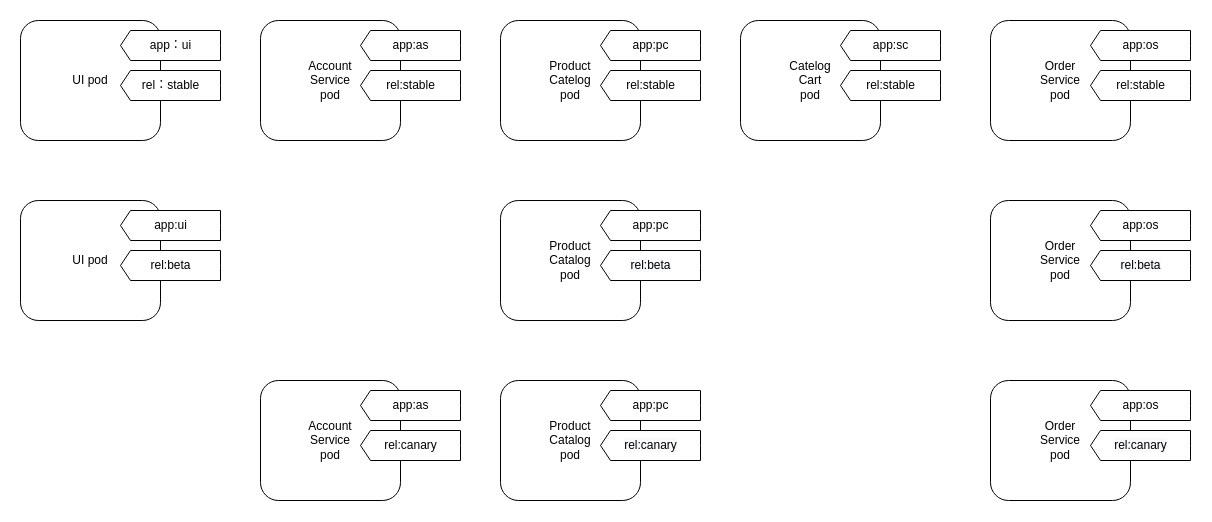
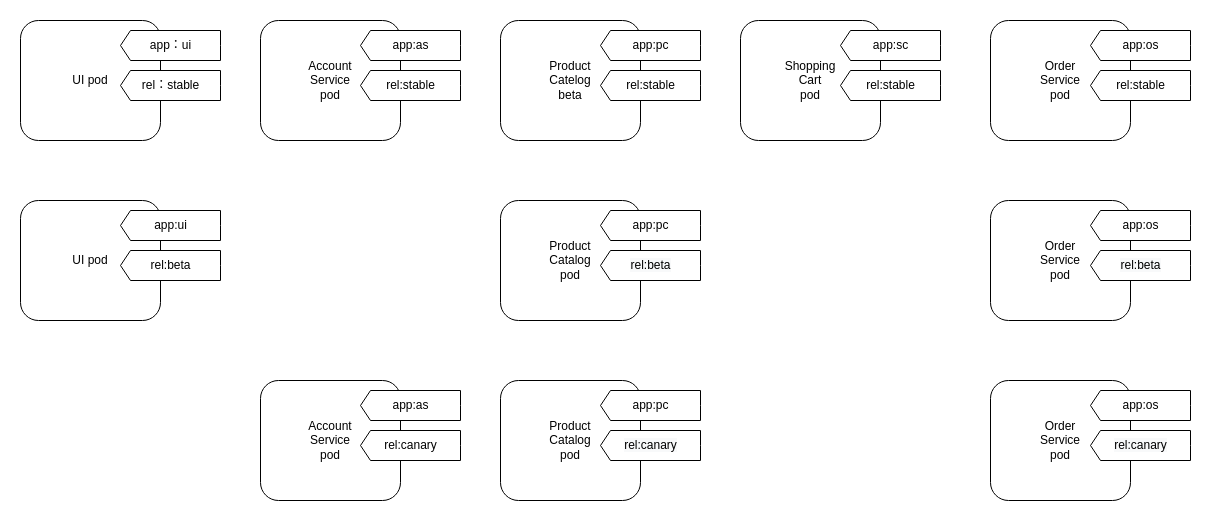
node "Product Catelog pod": label "Product Catelog pod" -> "Product Catelog beta"
node "Catelog Cart pod": label "Catelog Cart pod" -> "Shopping Cart pod"
